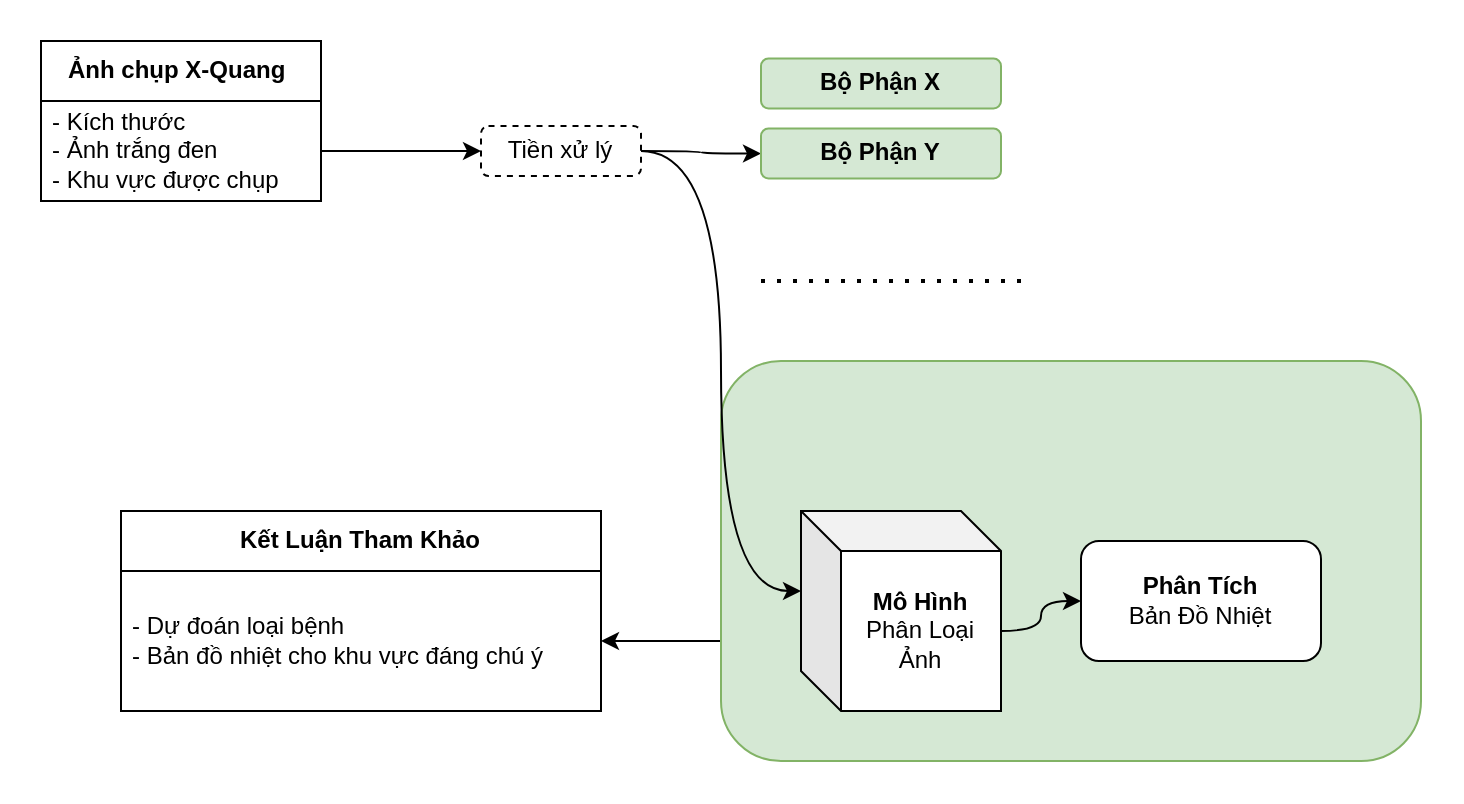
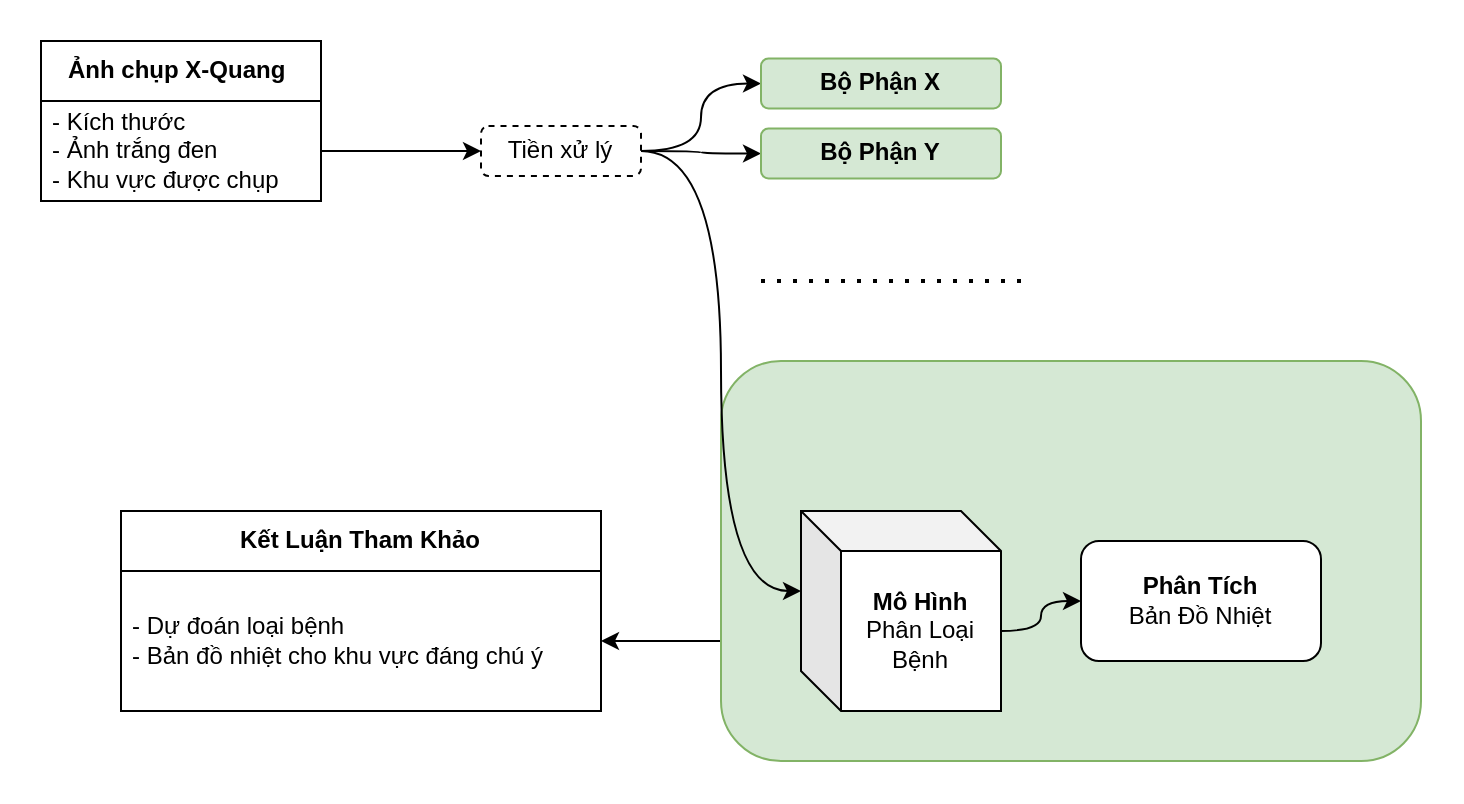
edge "Tiền xử lý" -> "Bộ Phận X": added
node "Mô Hình Phân Loại Ảnh": label "Mô Hình Phân Loại Ảnh" -> "Mô Hình Phân Loại Bệnh"
